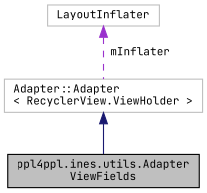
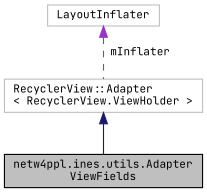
node "Adapter::Adapter < RecyclerView.ViewHolder >": label "Adapter::Adapter < RecyclerView.ViewHolder >" -> "RecyclerView::Adapter < RecyclerView.ViewHolder >"
node "ppl4ppl.ines.utils.Adapter ViewFields": label "ppl4ppl.ines.utils.Adapter ViewFields" -> "netw4ppl.ines.utils.Adapter ViewFields"
